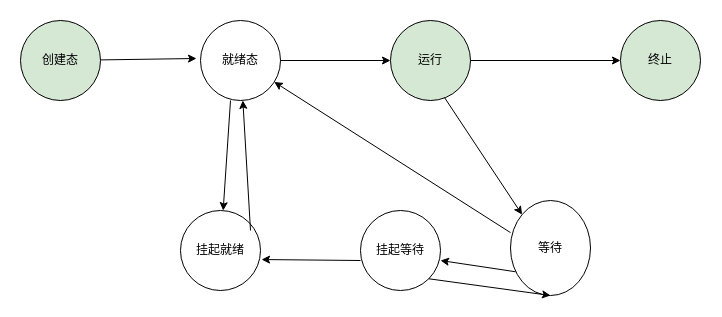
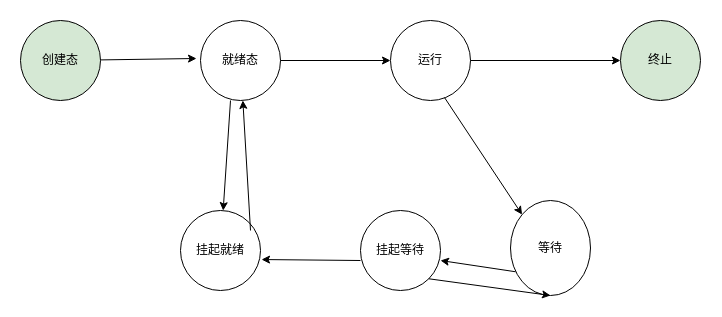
node "运行": fillcolor #d5e8d4 -> #ffffff
edge "等待" -> "就绪态": removed
